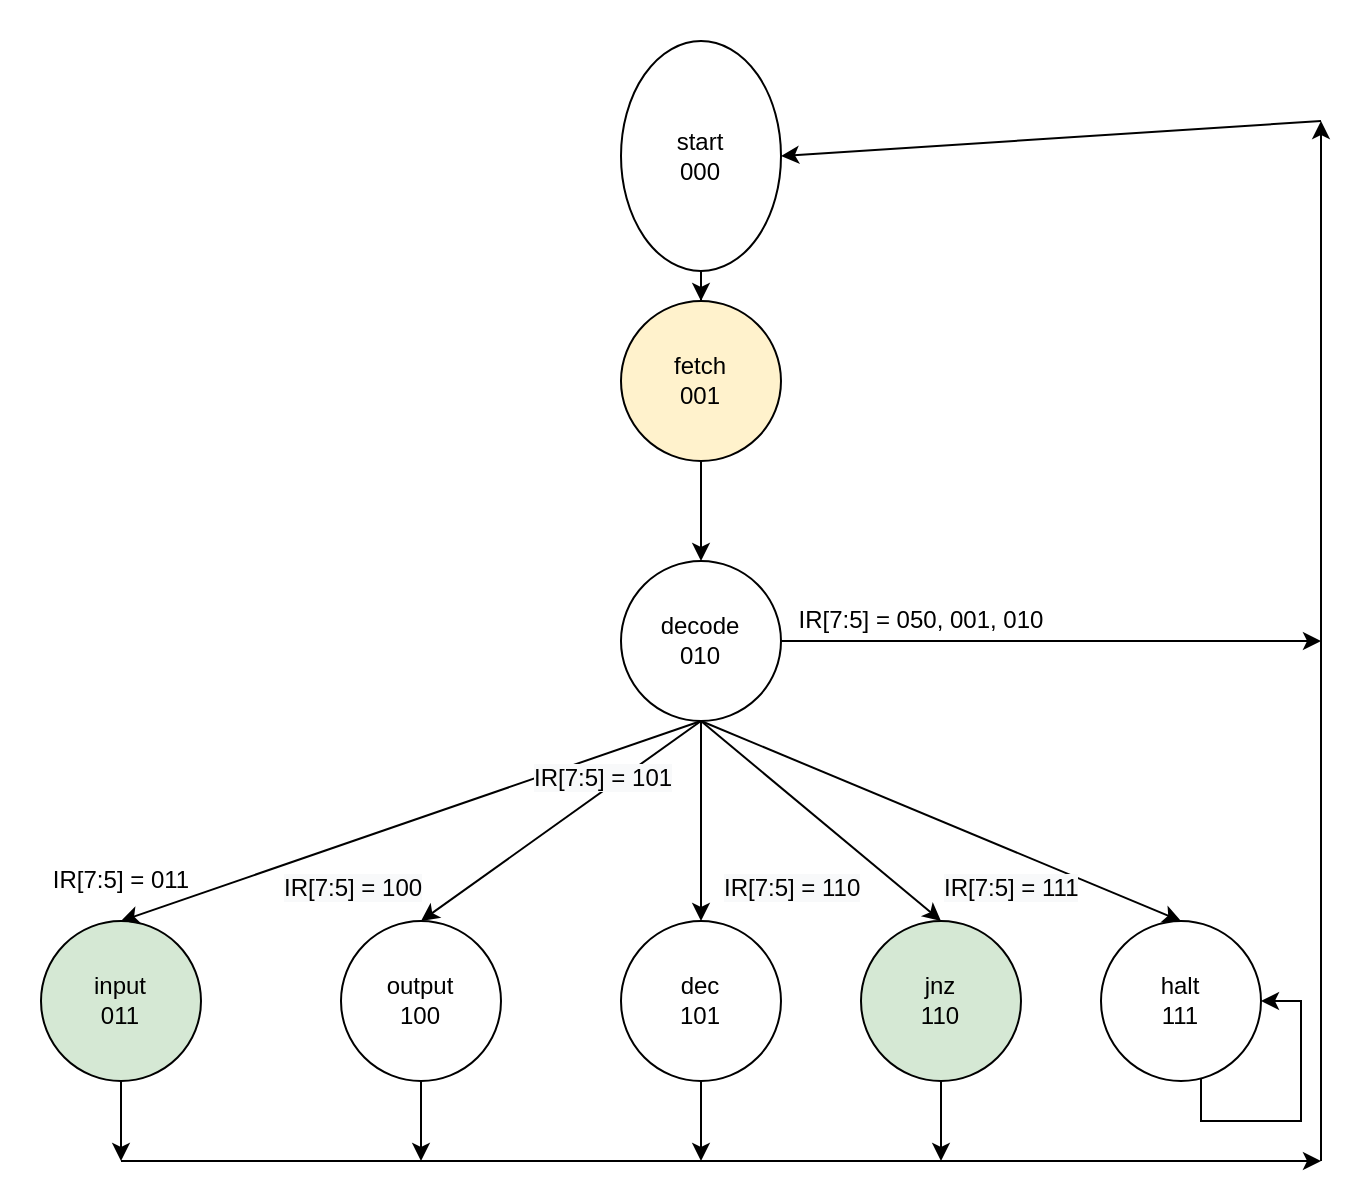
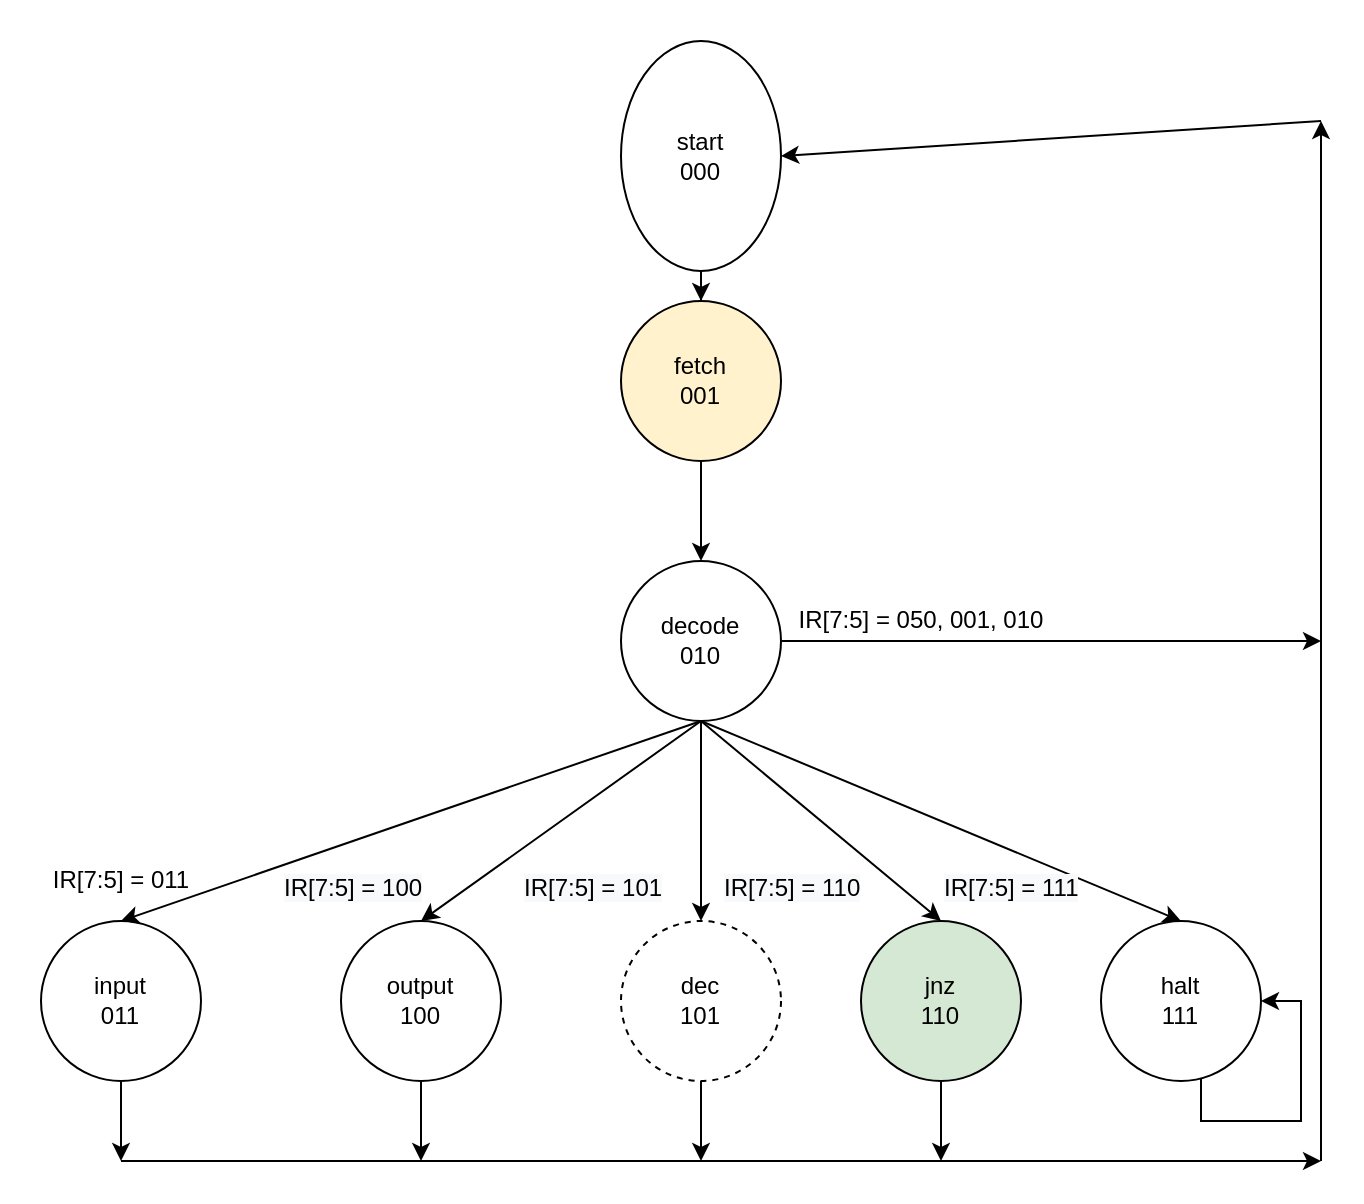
node "IR[7:5] = 101": moved (621, 781) -> (611, 891)
node "input 011": fillcolor #d5e8d4 -> #ffffff
node "dec 101": style solid -> dashed
